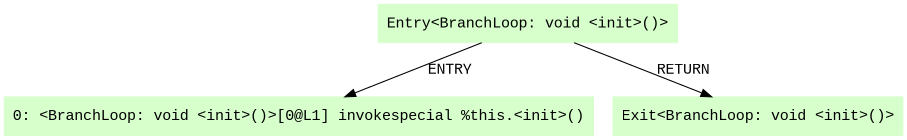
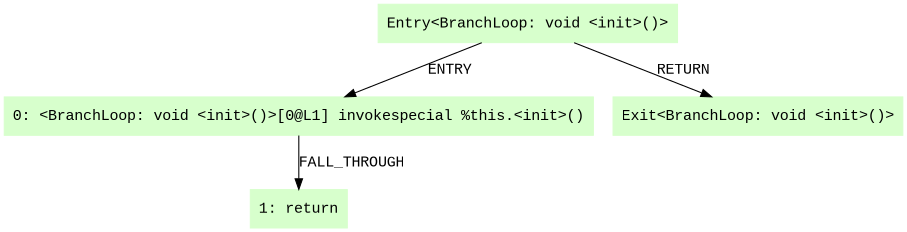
node "1: return": added
